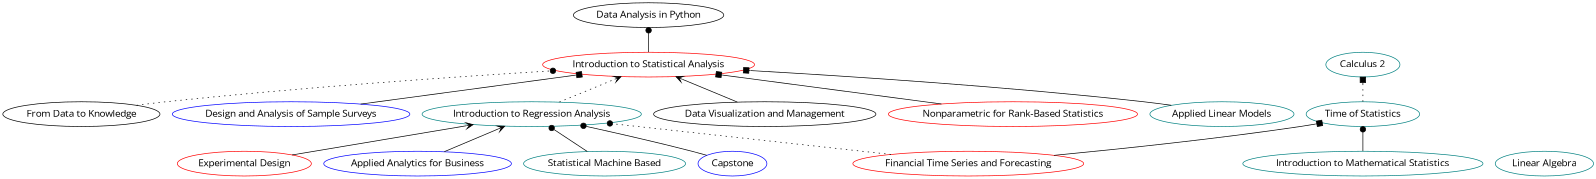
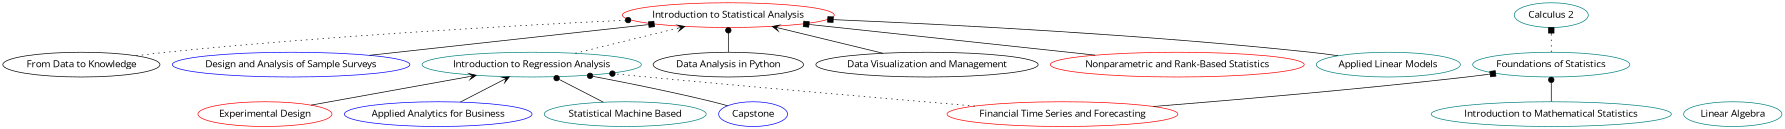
edge "Introduction to Statistical Analysis" -> "Data Analysis in Python": reversed
node "Nonparametric for Rank-Based Statistics": label "Nonparametric for Rank-Based Statistics" -> "Nonparametric and Rank-Based Statistics"
node "Time of Statistics": label "Time of Statistics" -> "Foundations of Statistics"
